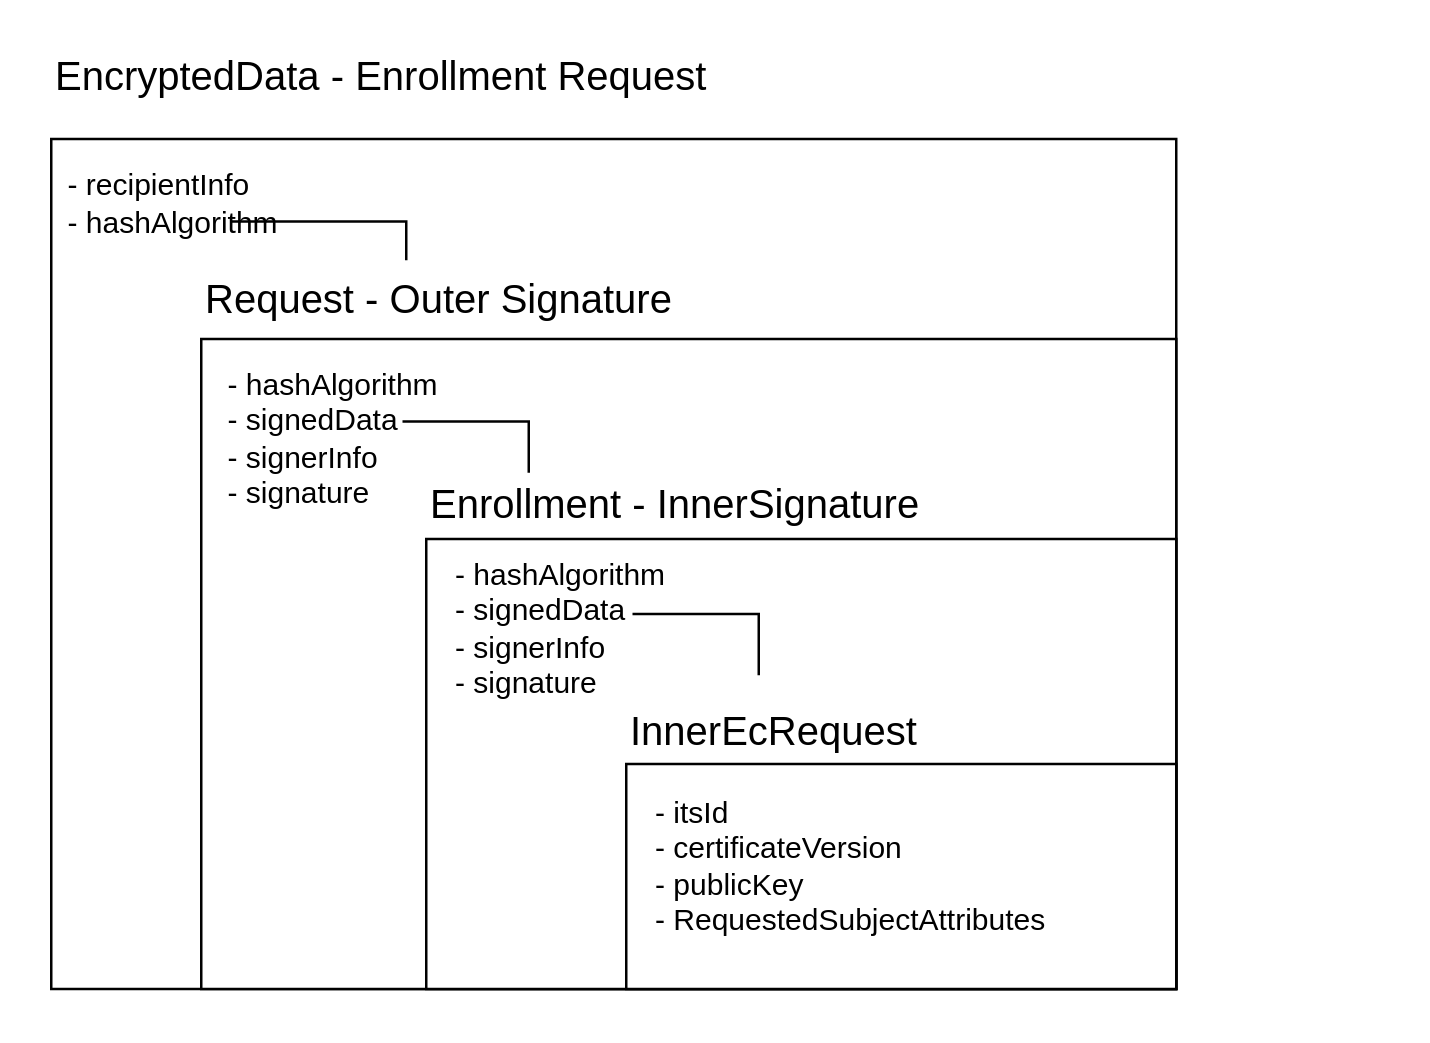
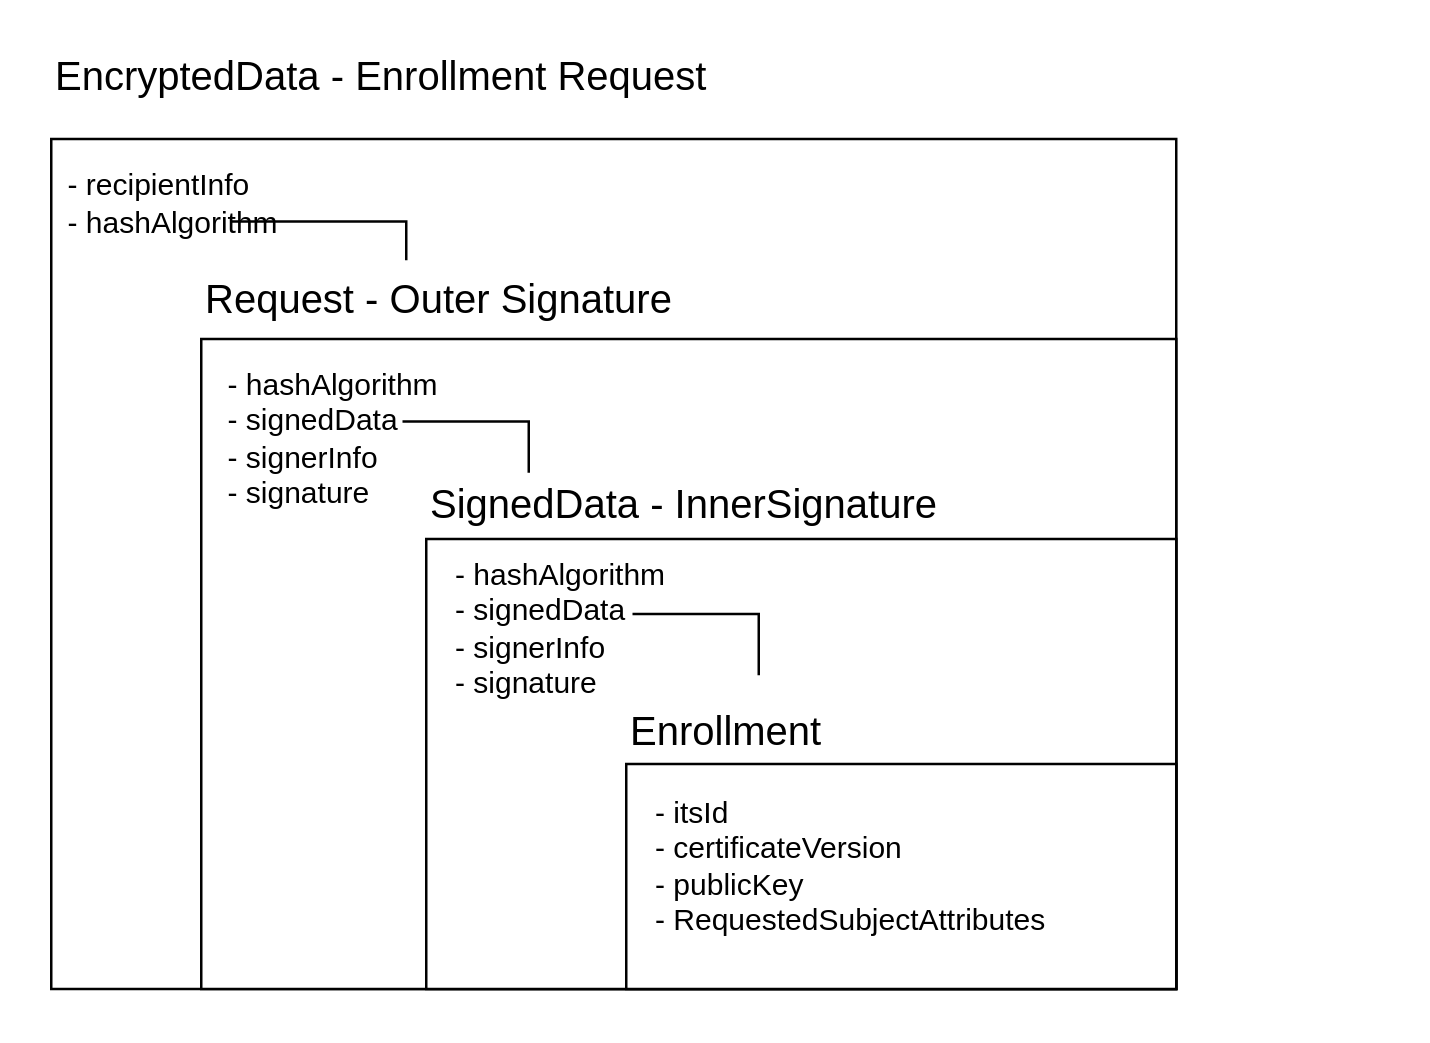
node "Enrollment - InnerSignature": label "Enrollment - InnerSignature" -> "SignedData - InnerSignature"
node "InnerEcRequest": label "InnerEcRequest" -> "Enrollment"
